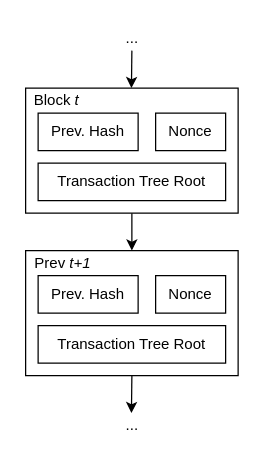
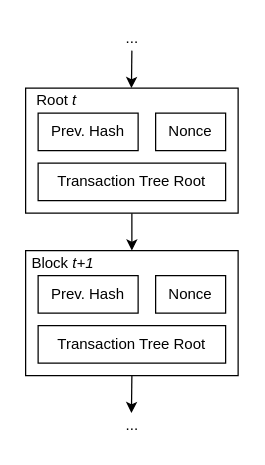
node "Block t": label "Block t" -> "Root t"
node "Prev t+1": label "Prev t+1" -> "Block t+1"
